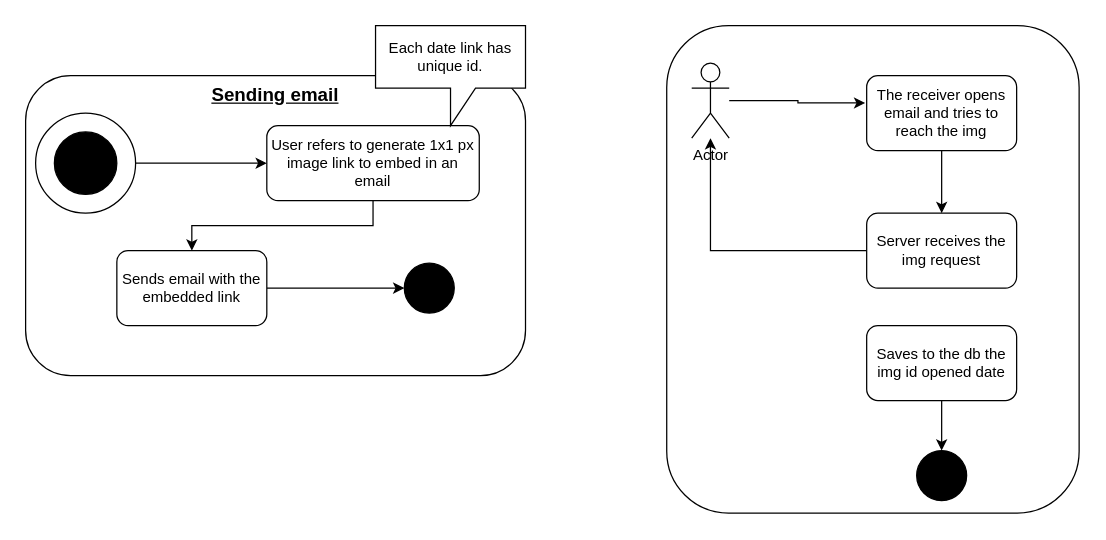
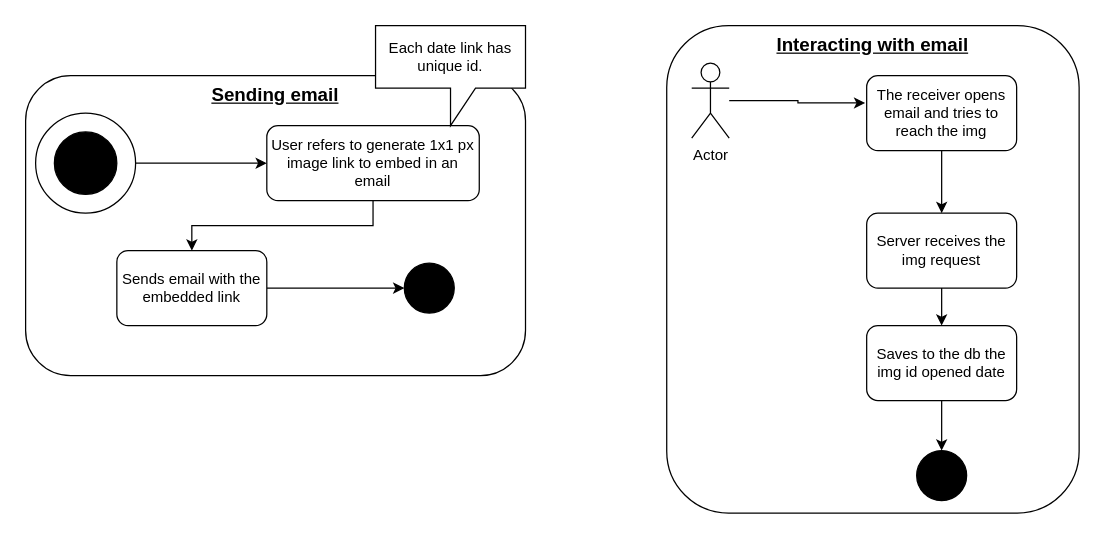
node "Interacting with email": added
edge "Server receives the img request" -> "Actor": now "Server receives the img request" -> "Saves to the db the img id opened date"
